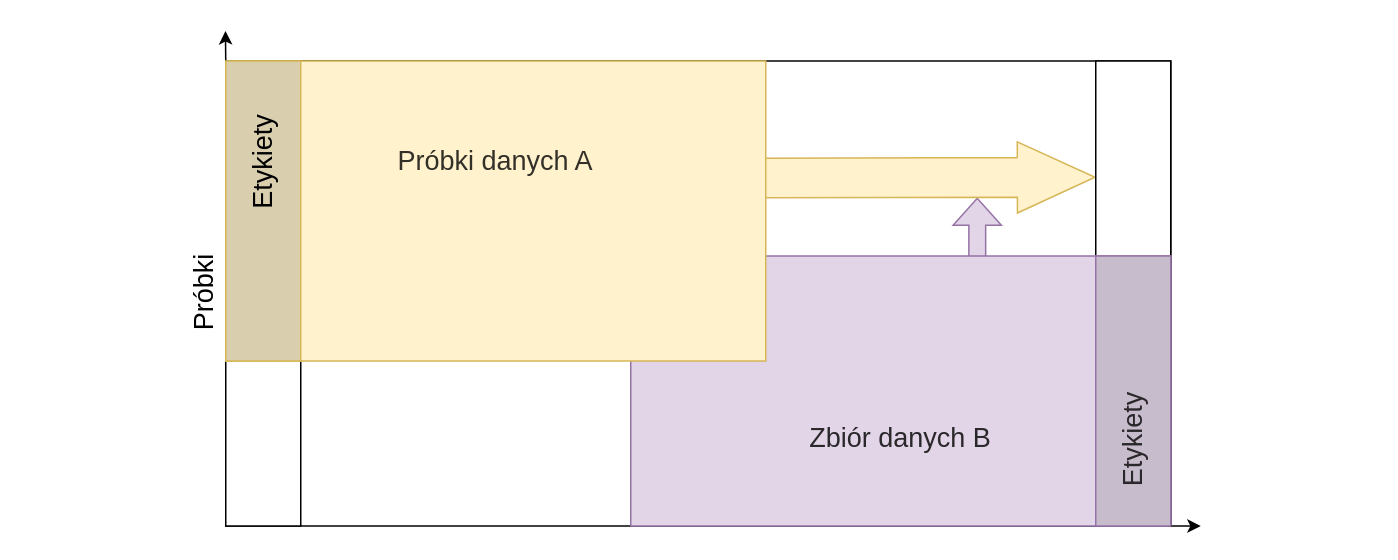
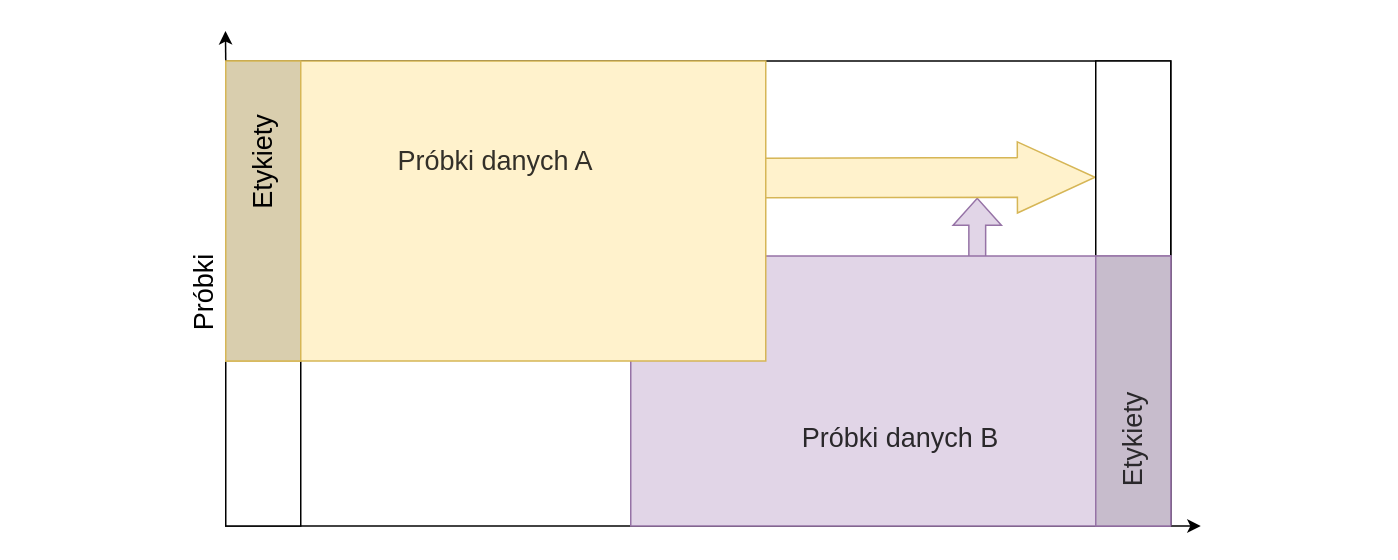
node "Zbiór danych B": label "Zbiór danych B" -> "Próbki danych B"
